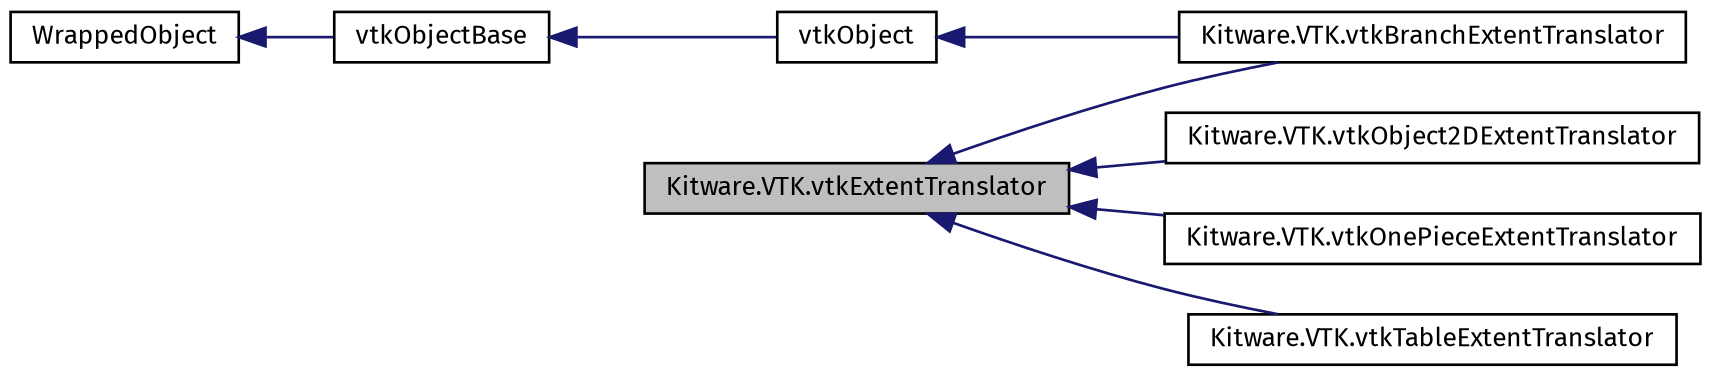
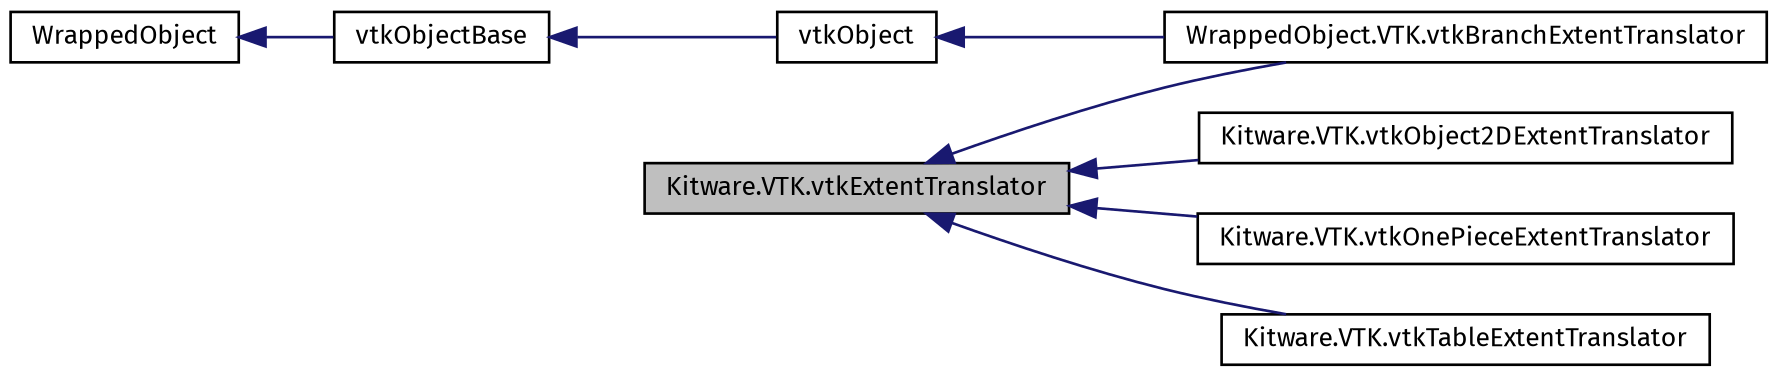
node "Kitware.VTK.vtkBranchExtentTranslator": label "Kitware.VTK.vtkBranchExtentTranslator" -> "WrappedObject.VTK.vtkBranchExtentTranslator"
